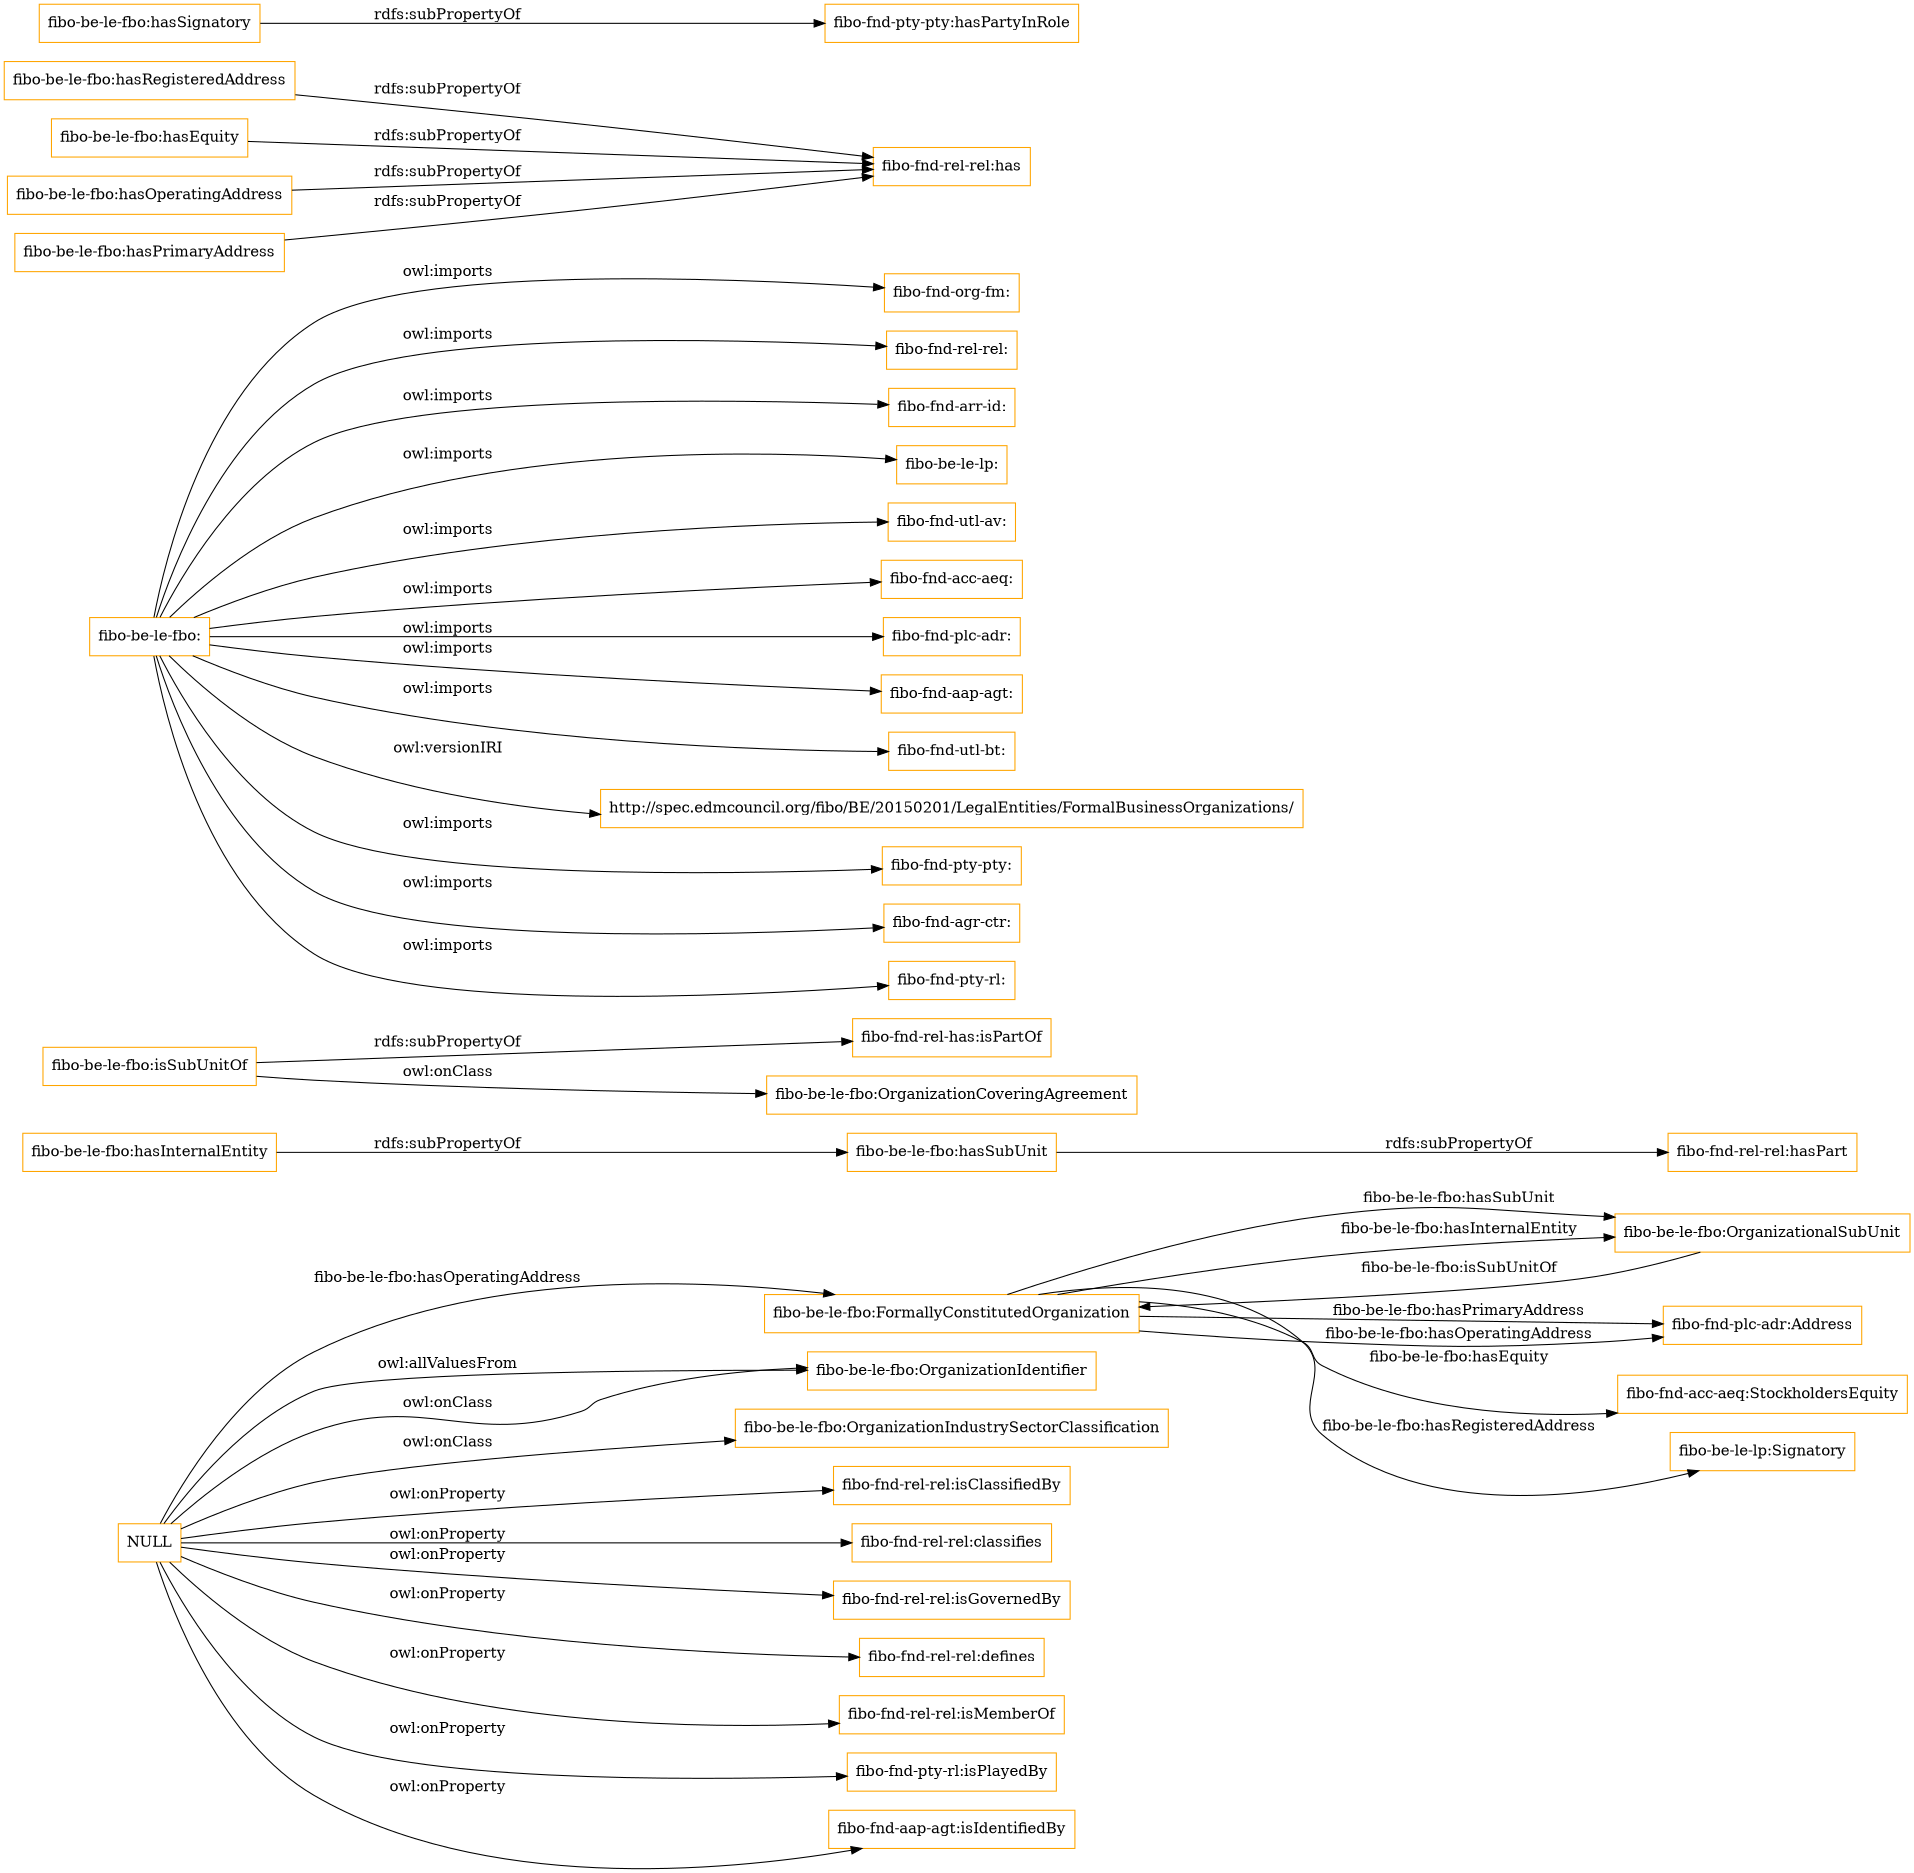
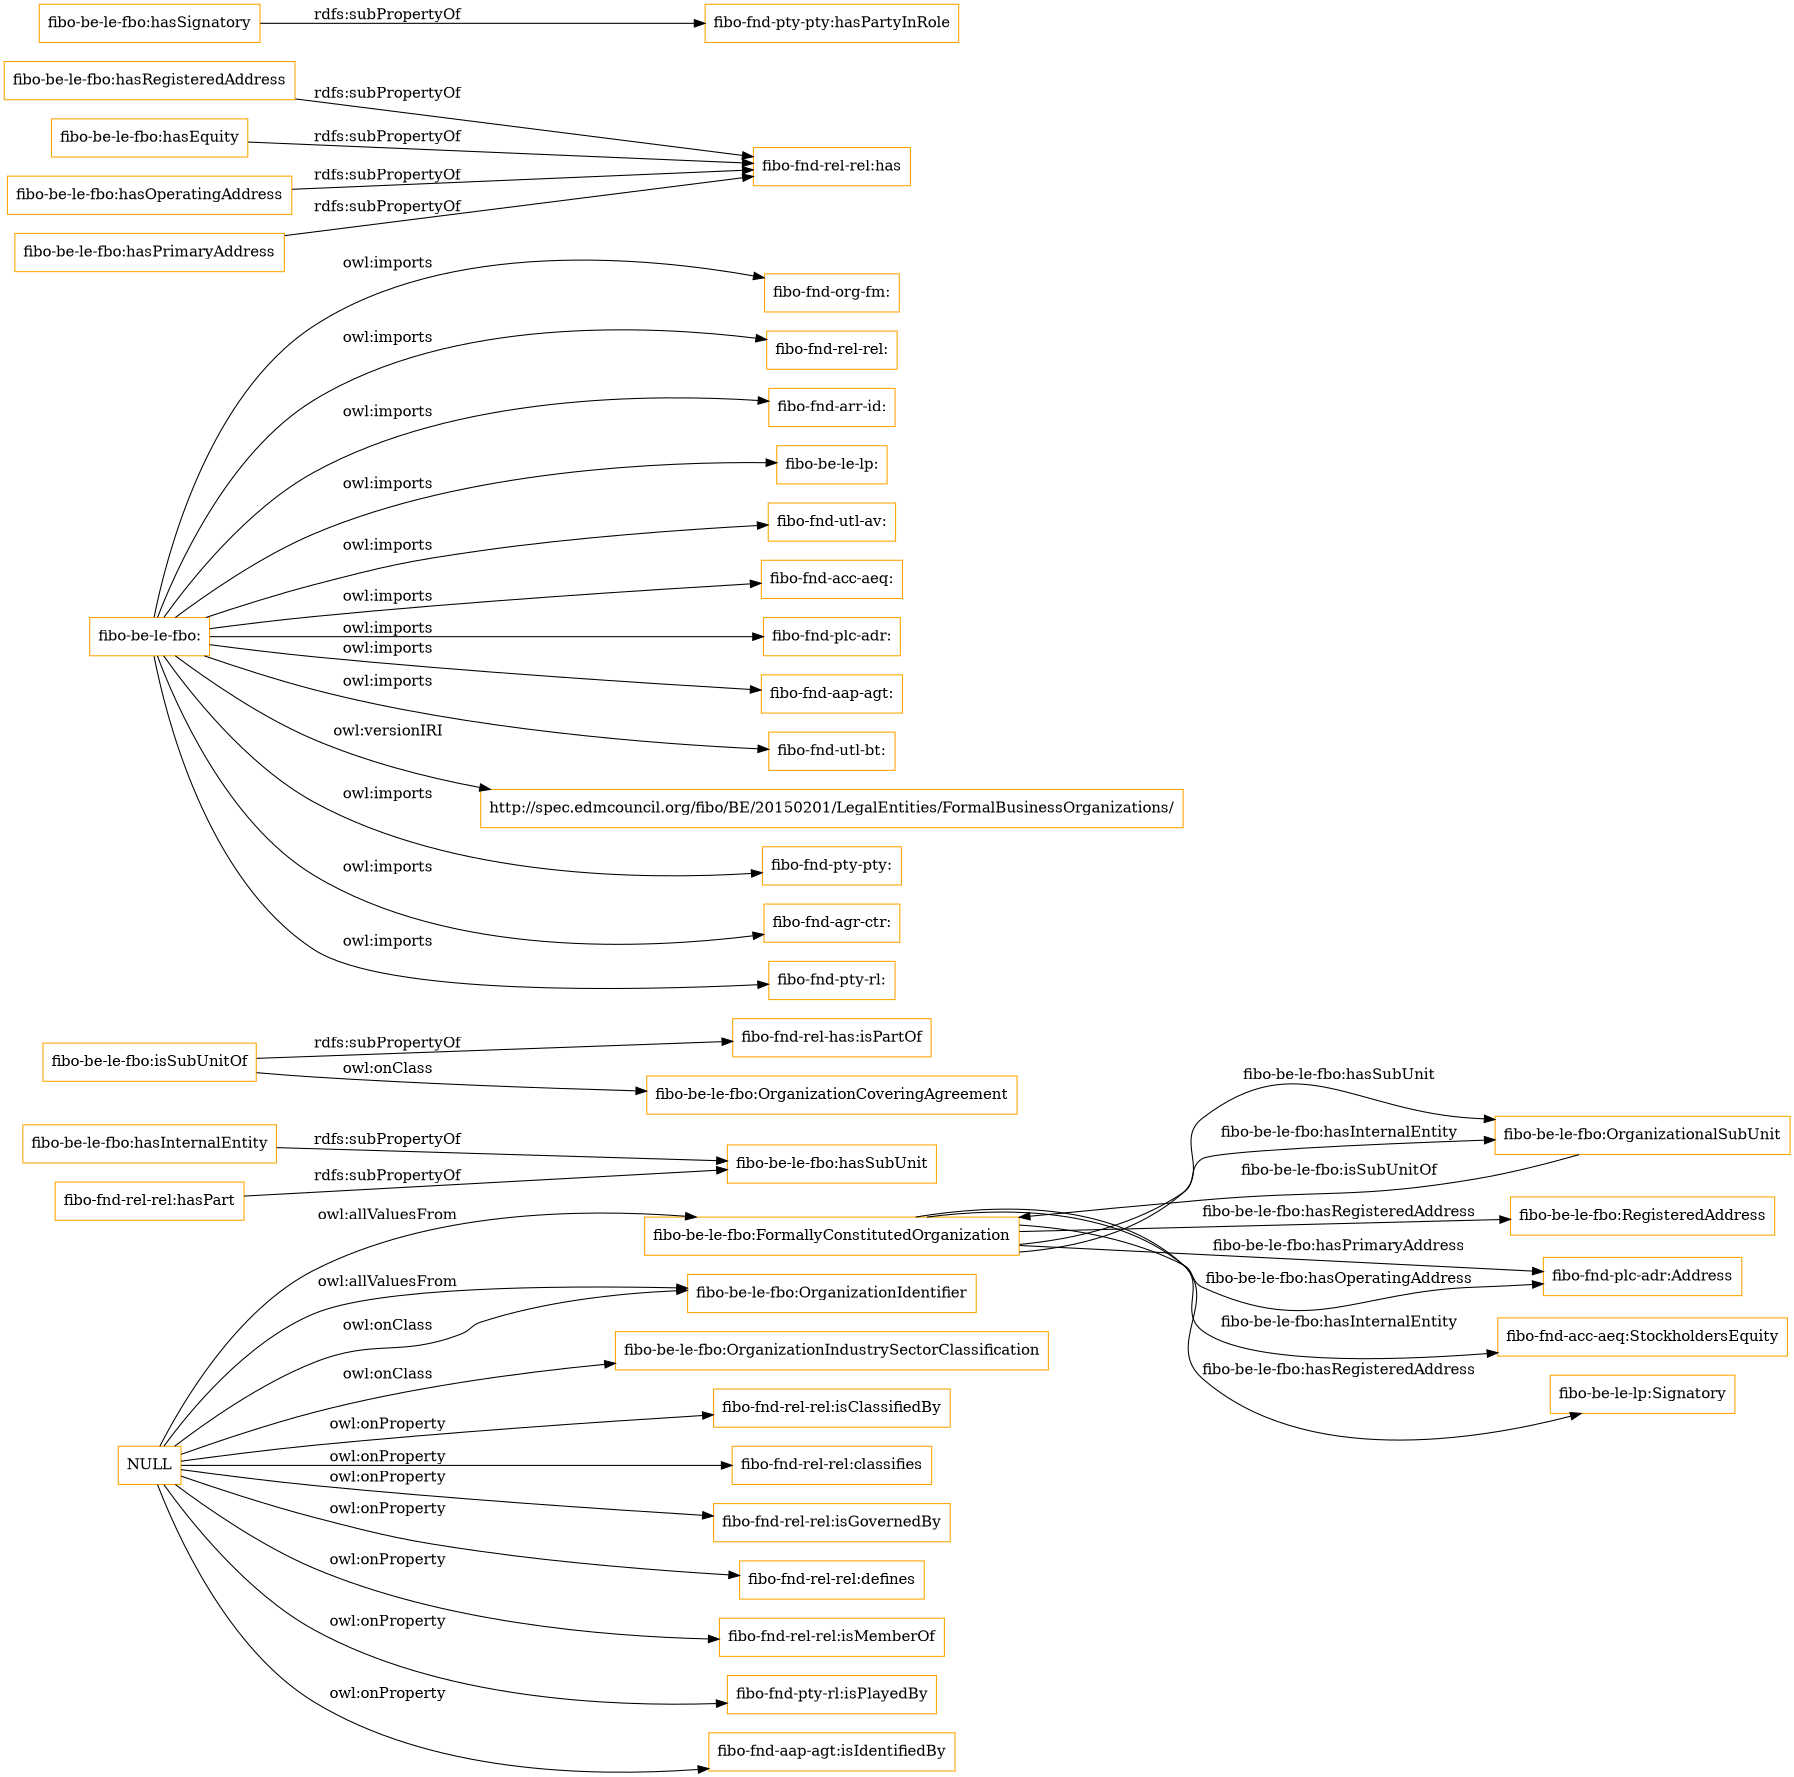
edge "fibo-be-le-fbo:hasSubUnit" -> "fibo-fnd-rel-rel:hasPart": reversed
node "fibo-be-le-fbo:RegisteredAddress": added
edge "NULL" -> "fibo-be-le-fbo:FormallyConstitutedOrganization": label "fibo-be-le-fbo:hasOperatingAddress" -> "owl:allValuesFrom"
edge "fibo-be-le-fbo:FormallyConstitutedOrganization" -> "fibo-fnd-acc-aeq:StockholdersEquity": label "fibo-be-le-fbo:hasEquity" -> "fibo-be-le-fbo:hasInternalEntity"
